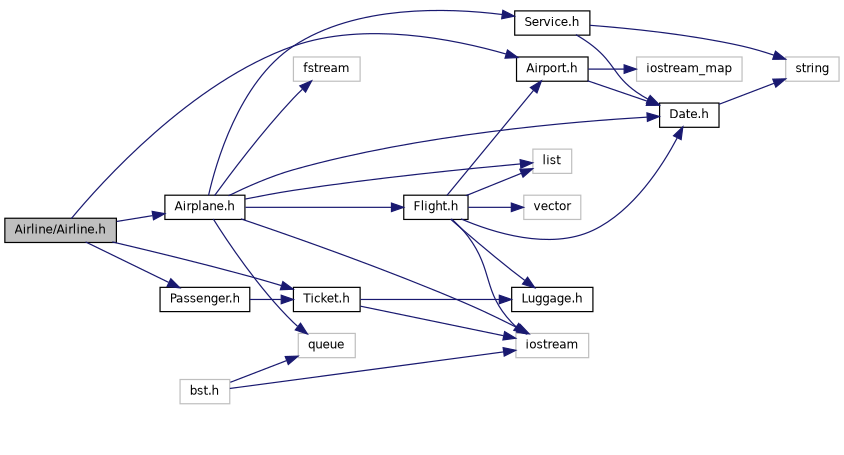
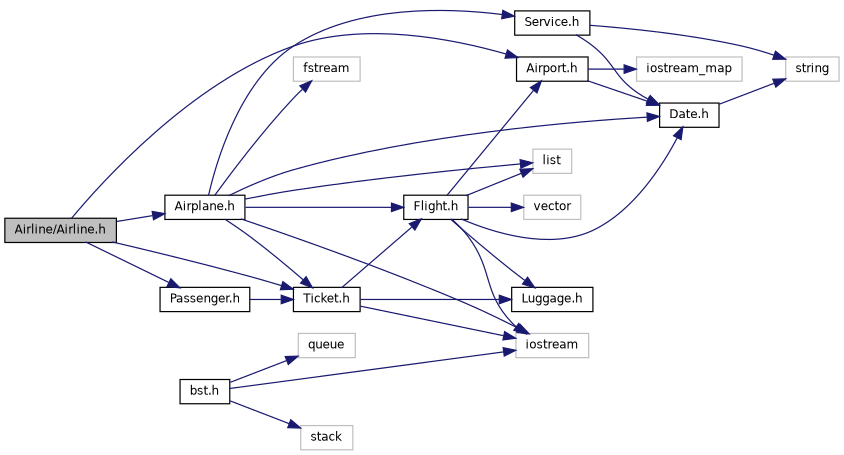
edge "Ticket.h" -> "Flight.h": added
edge "Airplane.h" -> "queue": now "Airplane.h" -> "Ticket.h"
node "bst.h": color grey75 -> black
node "stack": added
